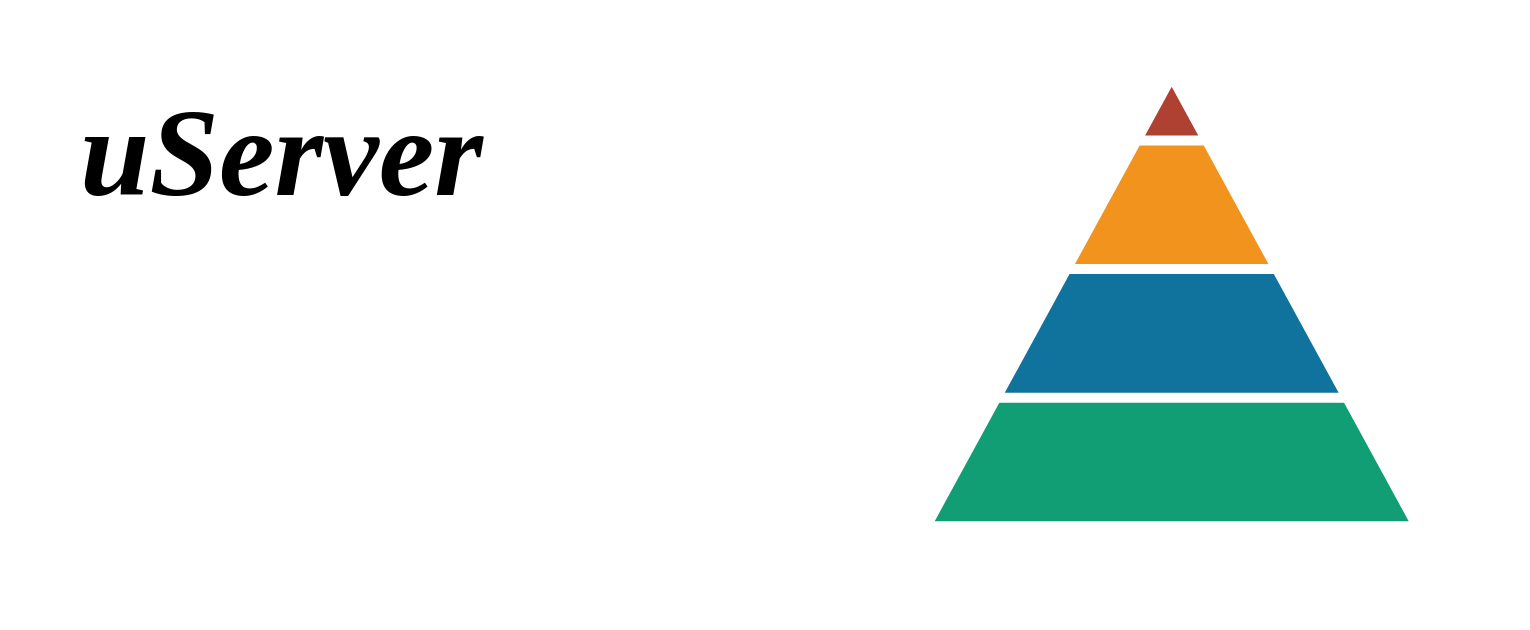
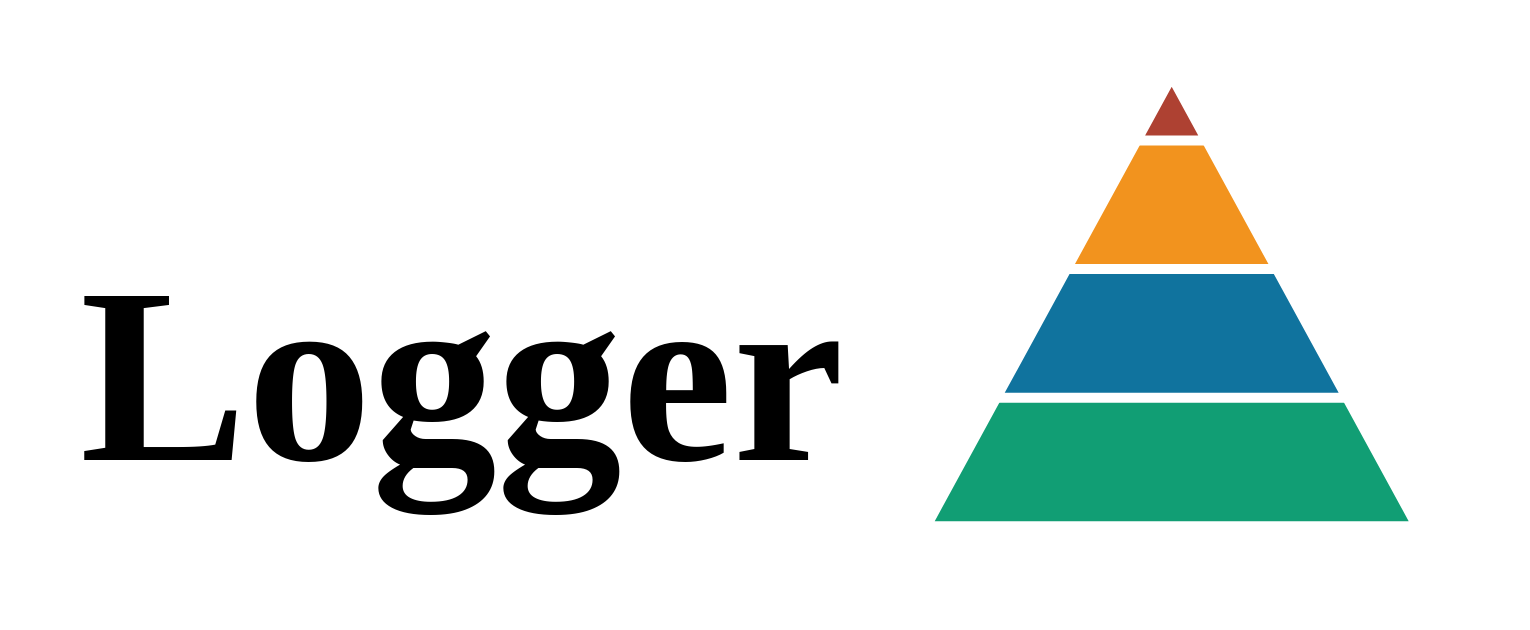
node "uServer": removed
node "Logger": added
